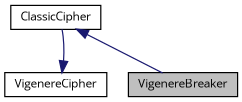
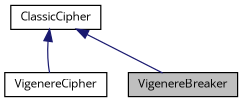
edge "ClassicCipher" -> "VigenereCipher": reversed
